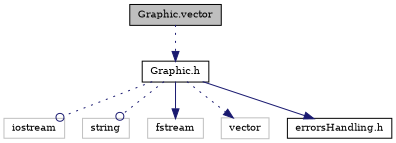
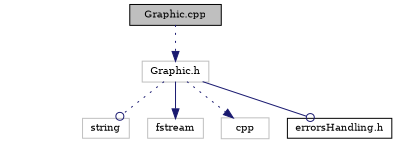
node "Graphic.vector": label "Graphic.vector" -> "Graphic.cpp"
node "Graphic.h": color black -> grey75
edge "Graphic.h" -> "errorsHandling.h": arrowhead normal -> odot
node "iostream": removed
node "vector": label "vector" -> "cpp"
